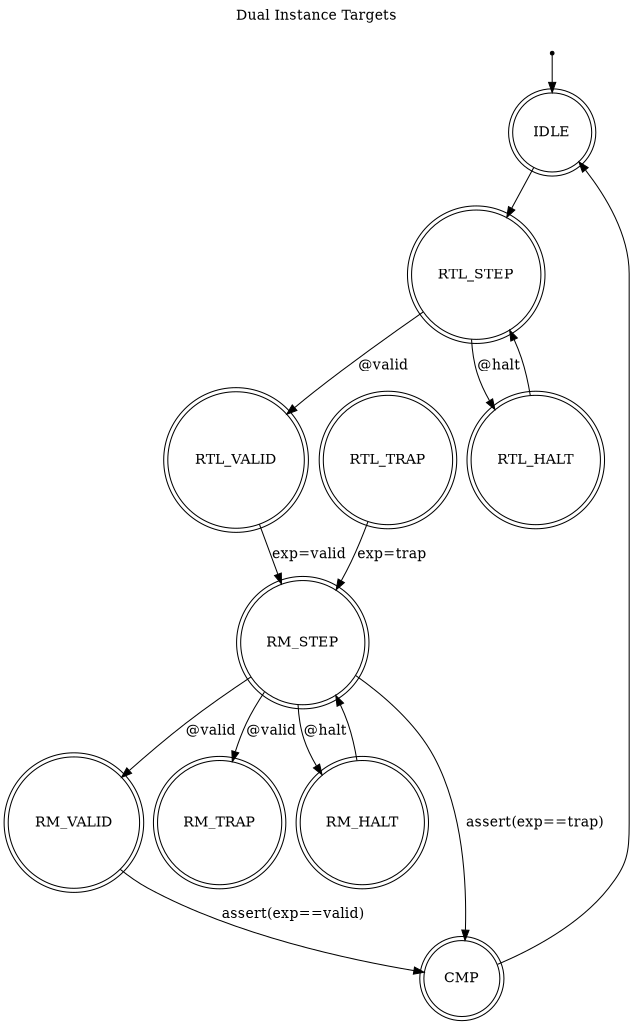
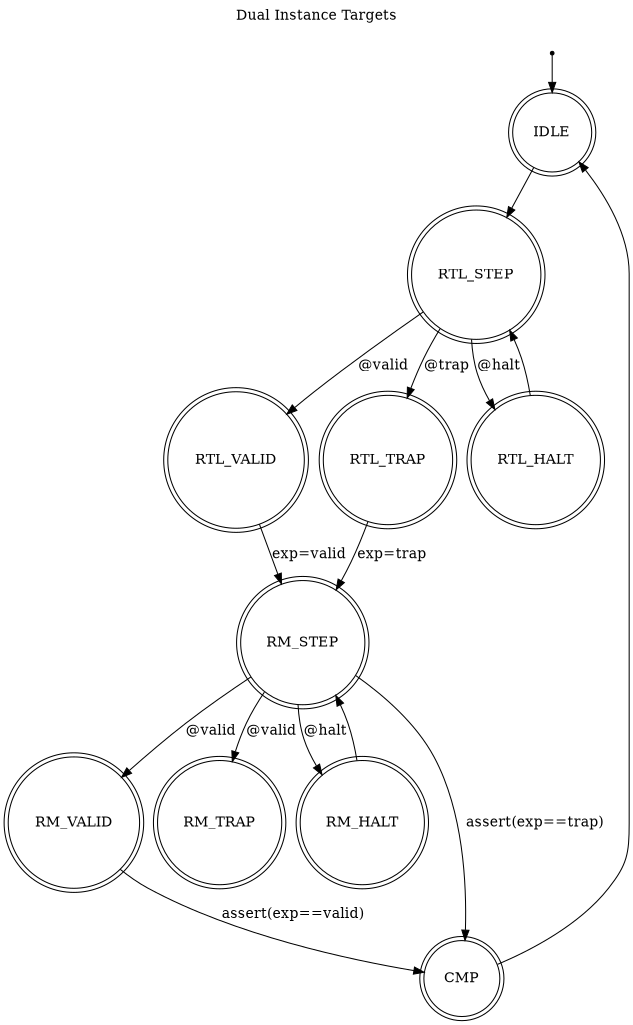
edge "RTL_STEP" -> "RTL_TRAP": added, label "@trap"
